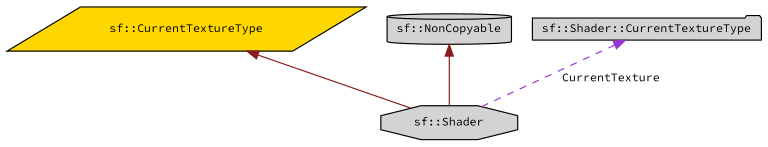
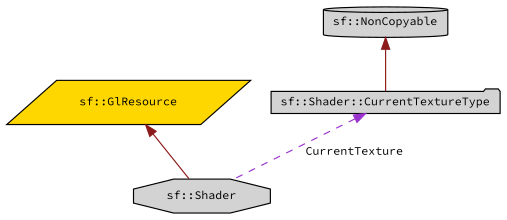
node "sf::CurrentTextureType": label "sf::CurrentTextureType" -> "sf::GlResource"
edge "sf::Shader" -> "sf::NonCopyable": now "sf::Shader::CurrentTextureType" -> "sf::NonCopyable"
